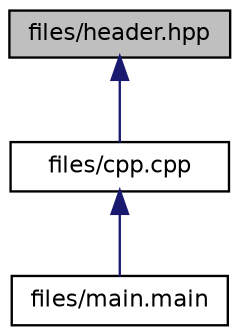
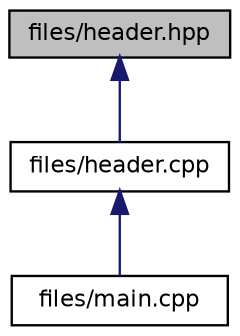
node "files/cpp.cpp": label "files/cpp.cpp" -> "files/header.cpp"
node "files/main.main": label "files/main.main" -> "files/main.cpp"
